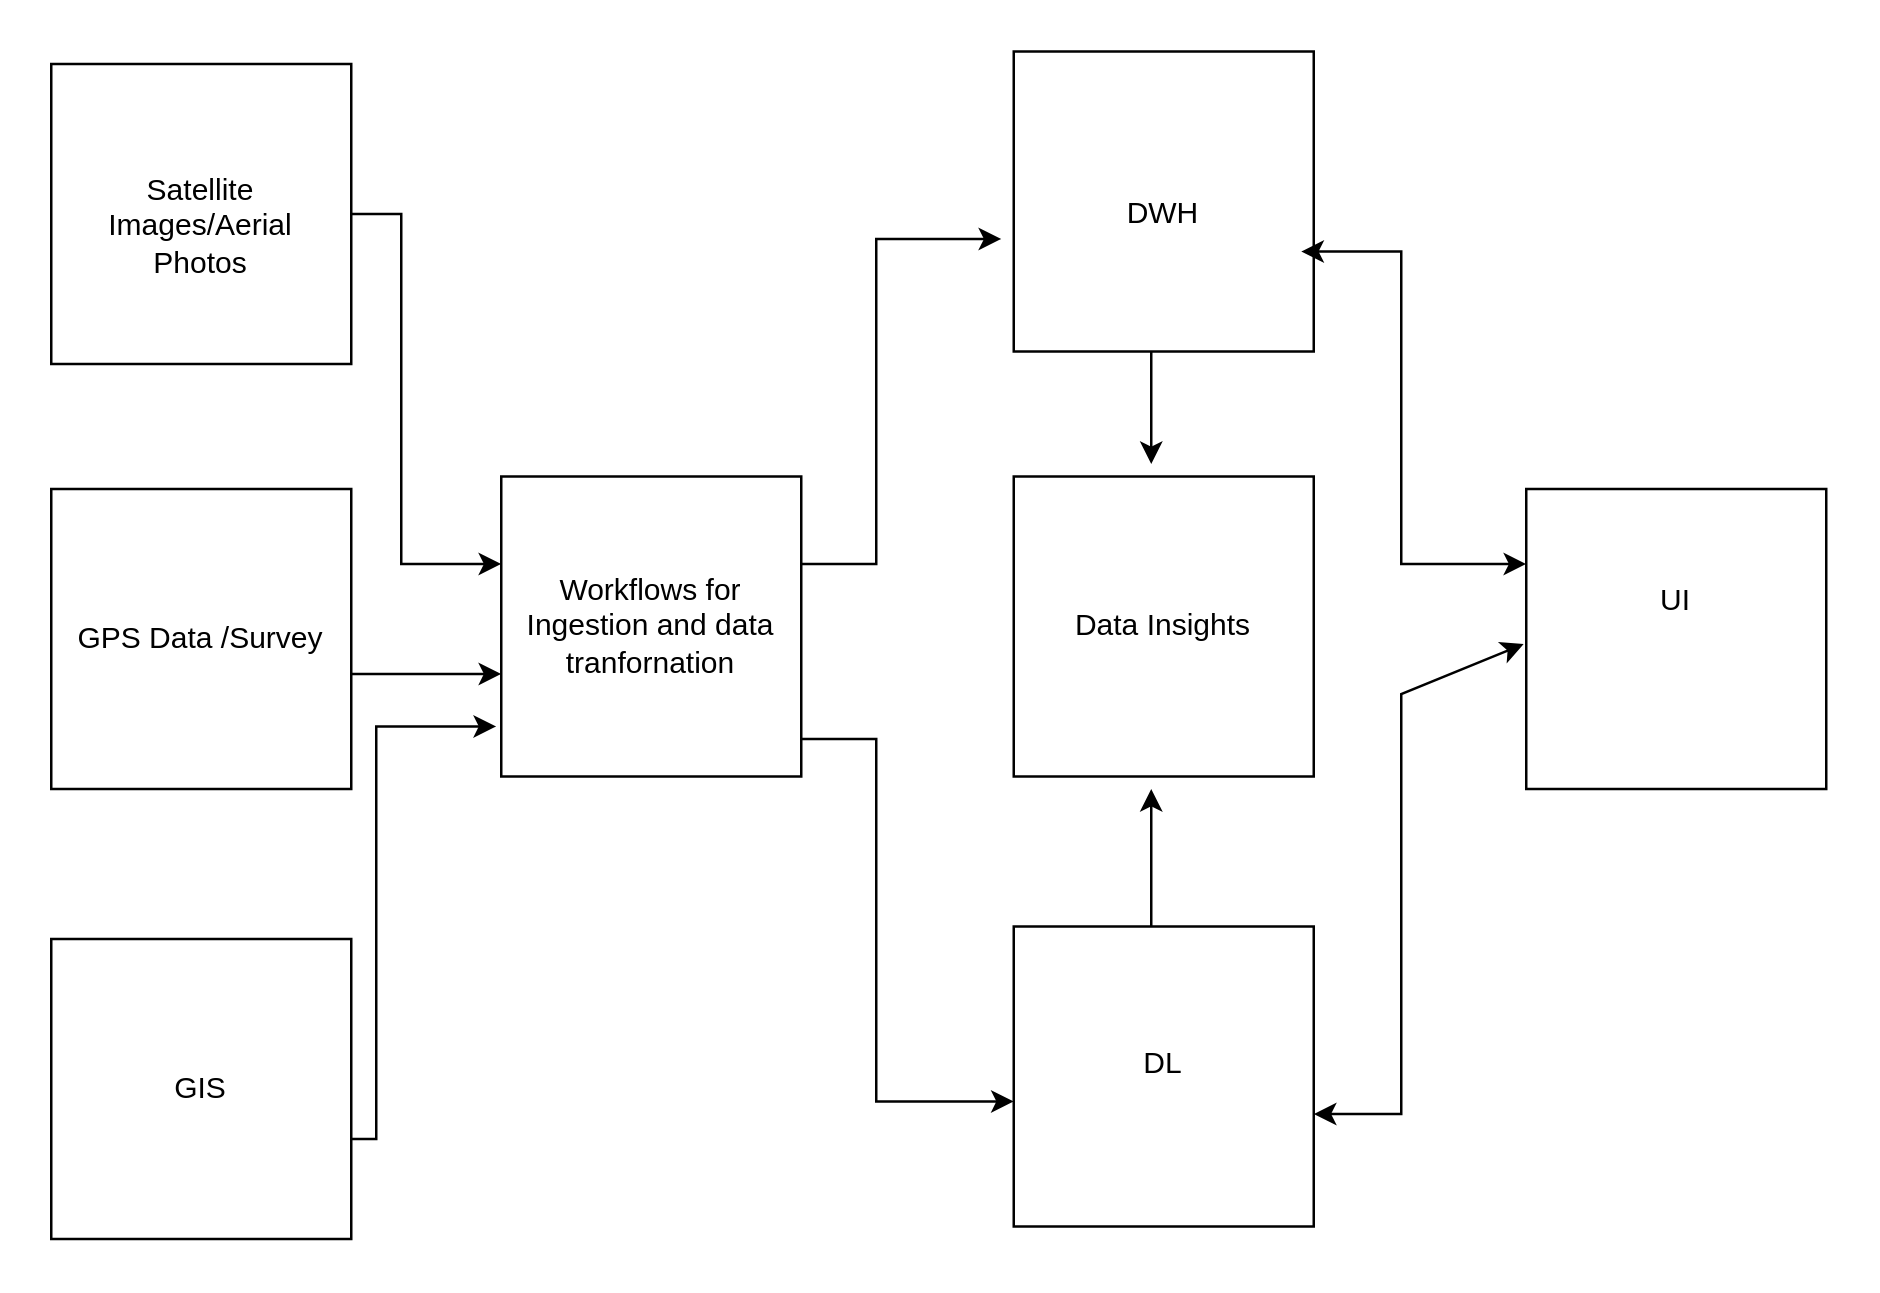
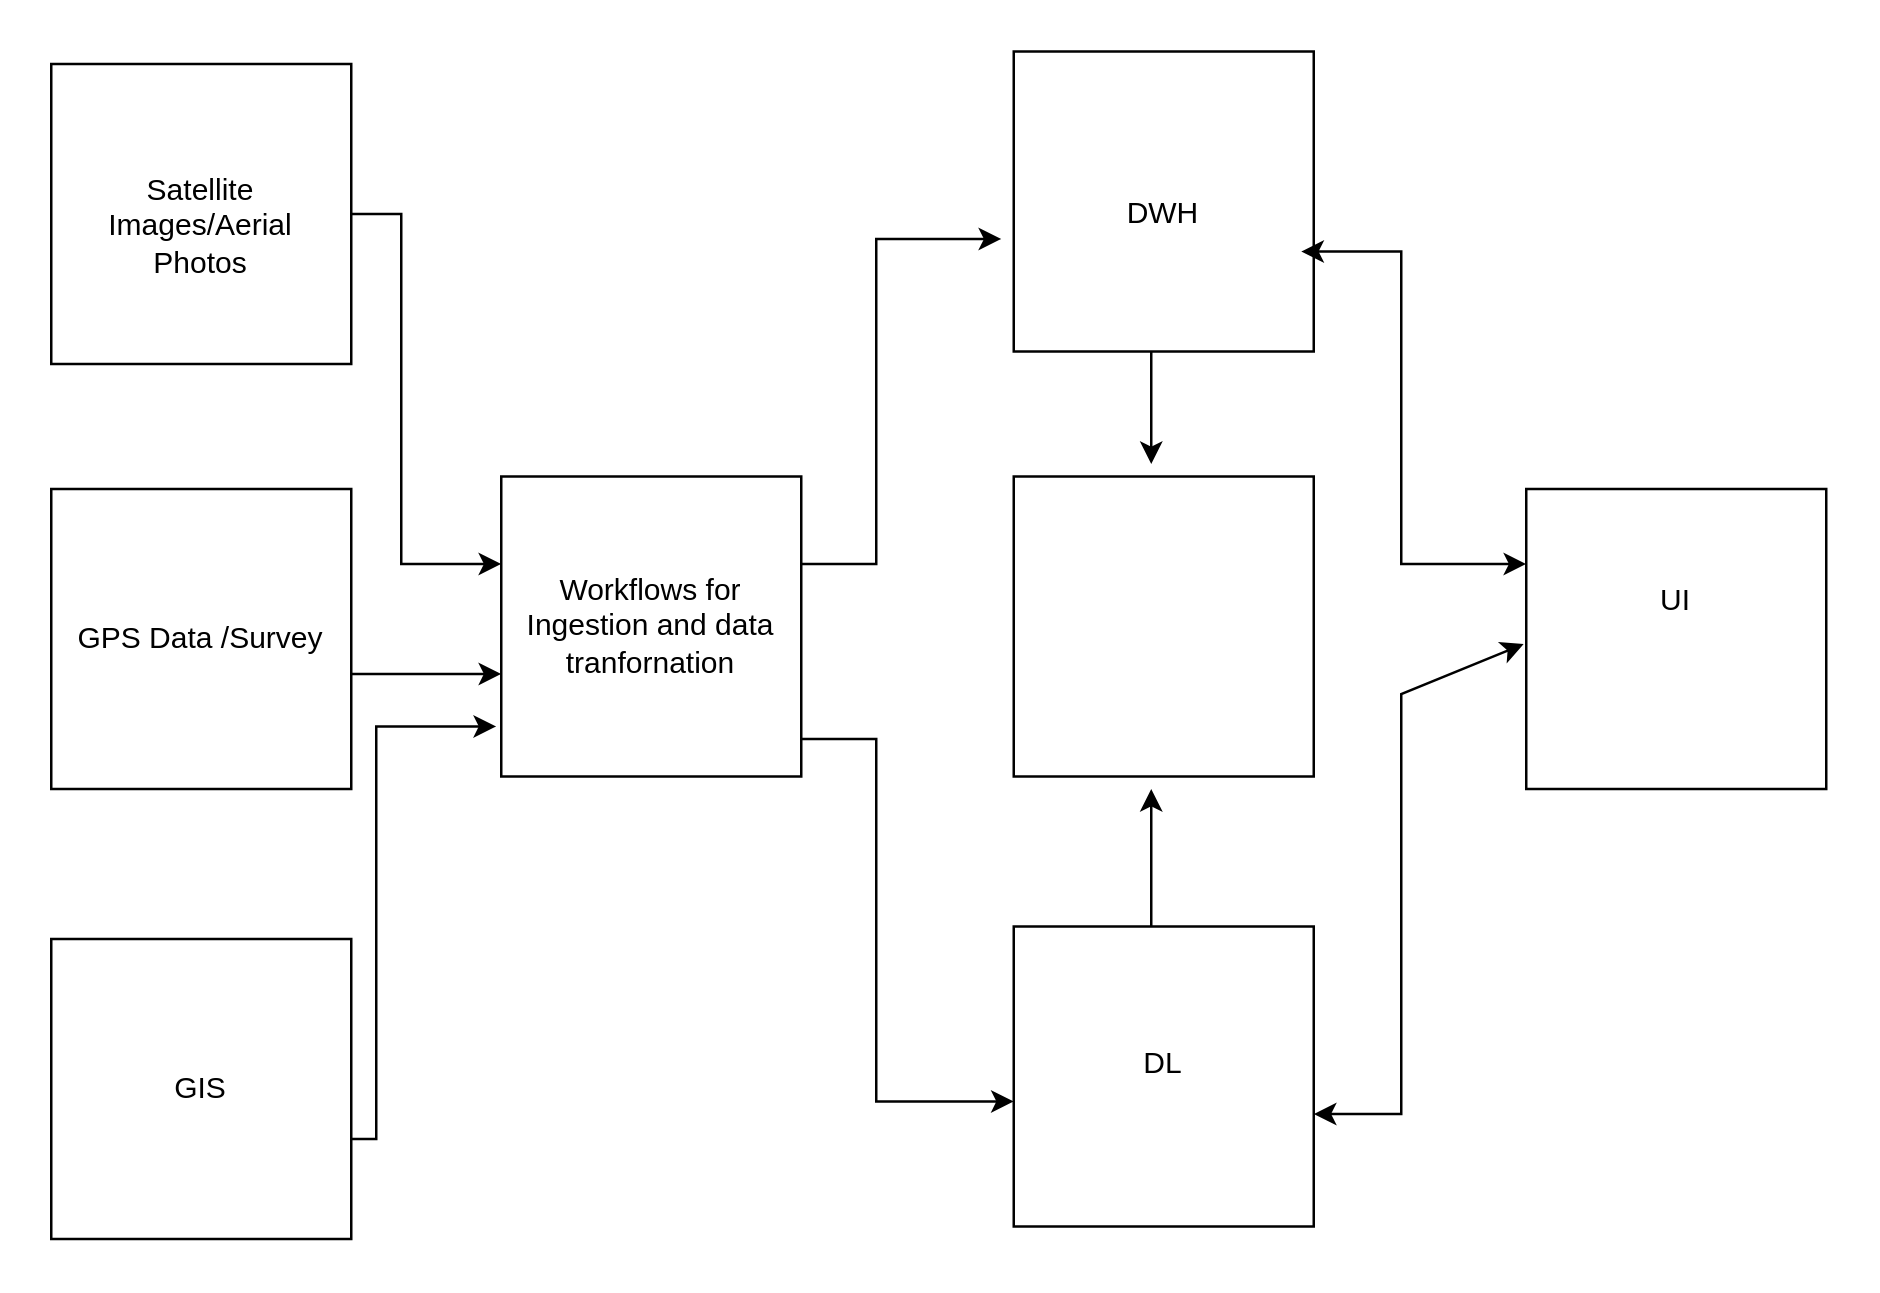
node "Data Insights": removed
